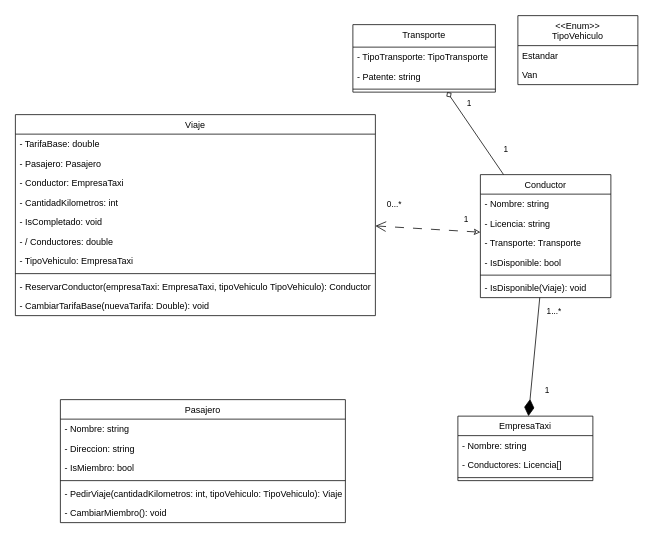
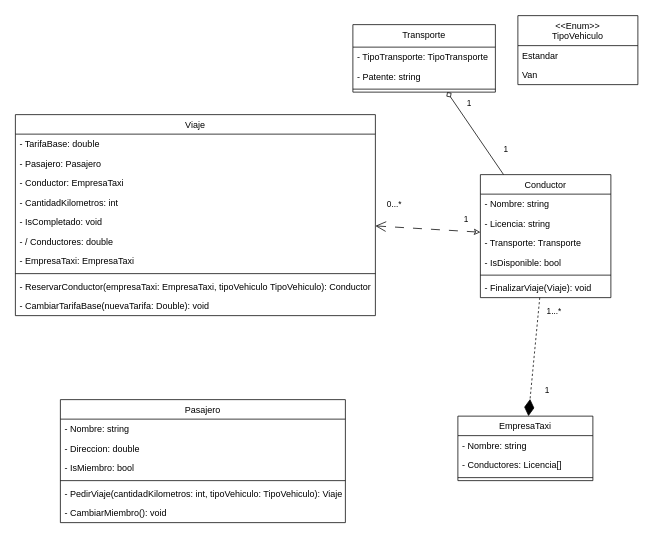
node "- TipoVehiculo: EmpresaTaxi": label "- TipoVehiculo: EmpresaTaxi" -> "- EmpresaTaxi: EmpresaTaxi"
node "- IsDisponible(Viaje): void": label "- IsDisponible(Viaje): void" -> "- FinalizarViaje(Viaje): void"
edge "Conductor" -> "EmpresaTaxi": style solid -> dashed
node "- Direccion: string": label "- Direccion: string" -> "- Direccion: double"
